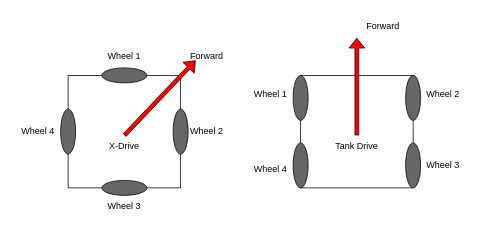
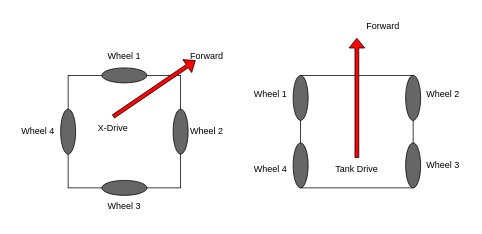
node "X-Drive": moved (124, 147) -> (113, 128)
node "Tank Drive": moved (357, 147) -> (357, 169)
